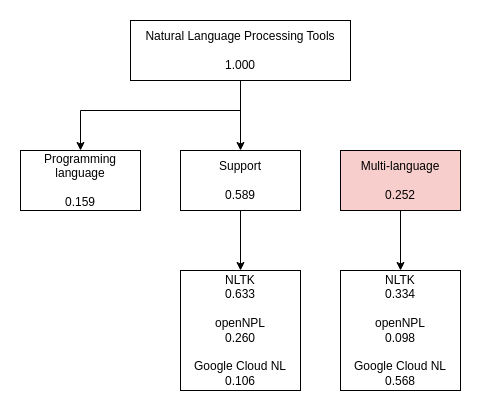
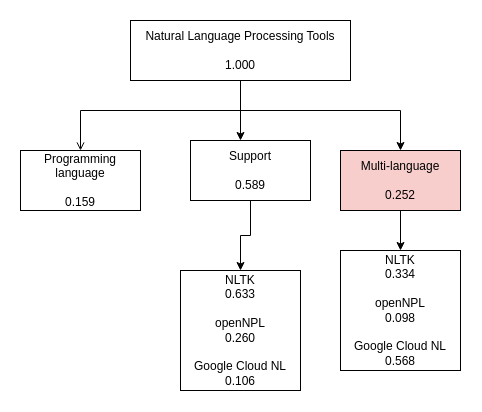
edge "Natural Language Processing Tools 1.000" -> "Multi-language 0.252": added
edge "Natural Language Processing Tools 1.000" -> "Programming language 0.159": arrowhead classic -> open
node "Support 0.589": moved (241, 181) -> (251, 171)
node "NLTK 0.334 openNPL 0.098 Google Cloud NL 0.568": moved (401, 331) -> (401, 311)
